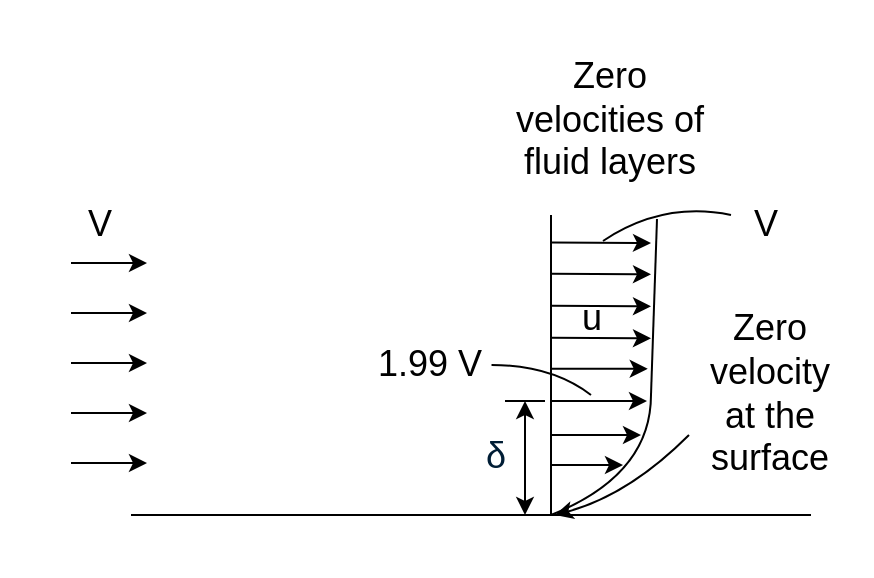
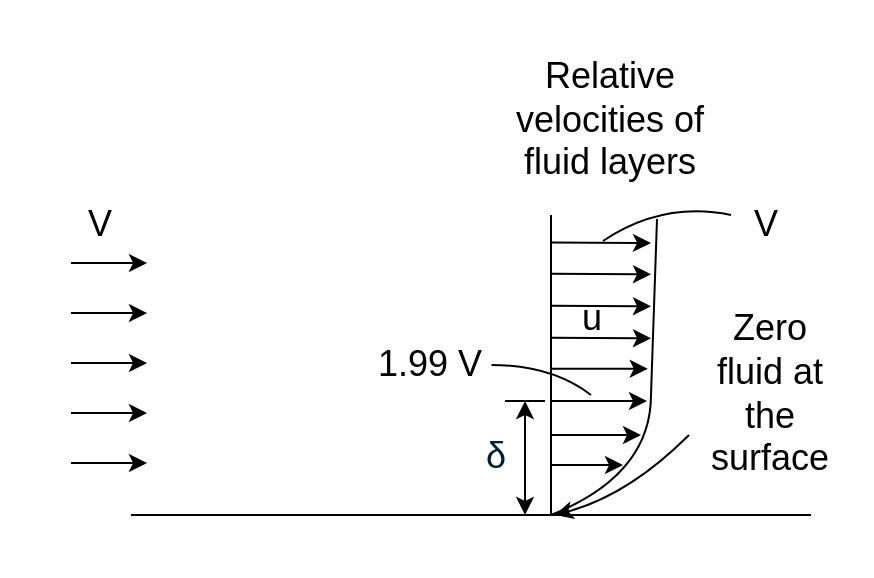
node "Zero velocities of fluid layers": label "Zero velocities of fluid layers" -> "Relative velocities of fluid layers"
node "Zero velocity at the surface": label "Zero velocity at the surface" -> "Zero fluid at the surface"
